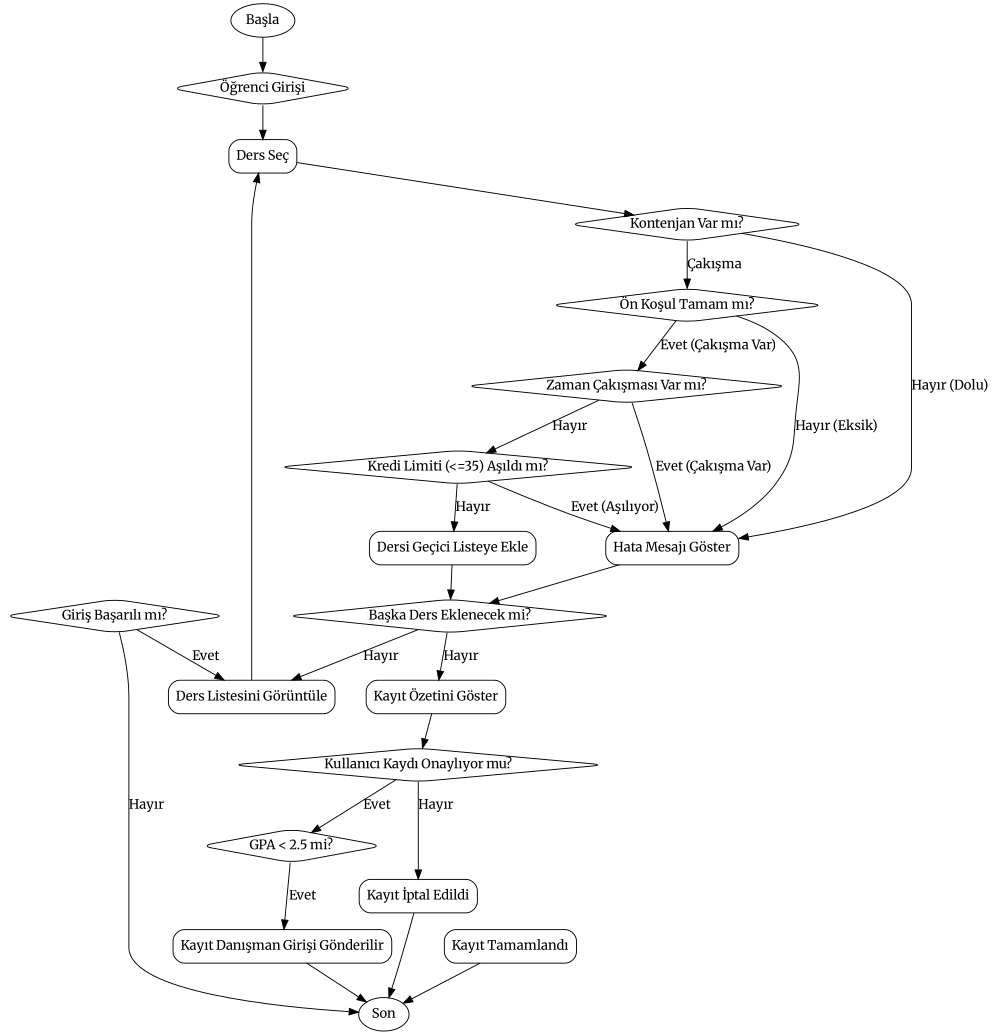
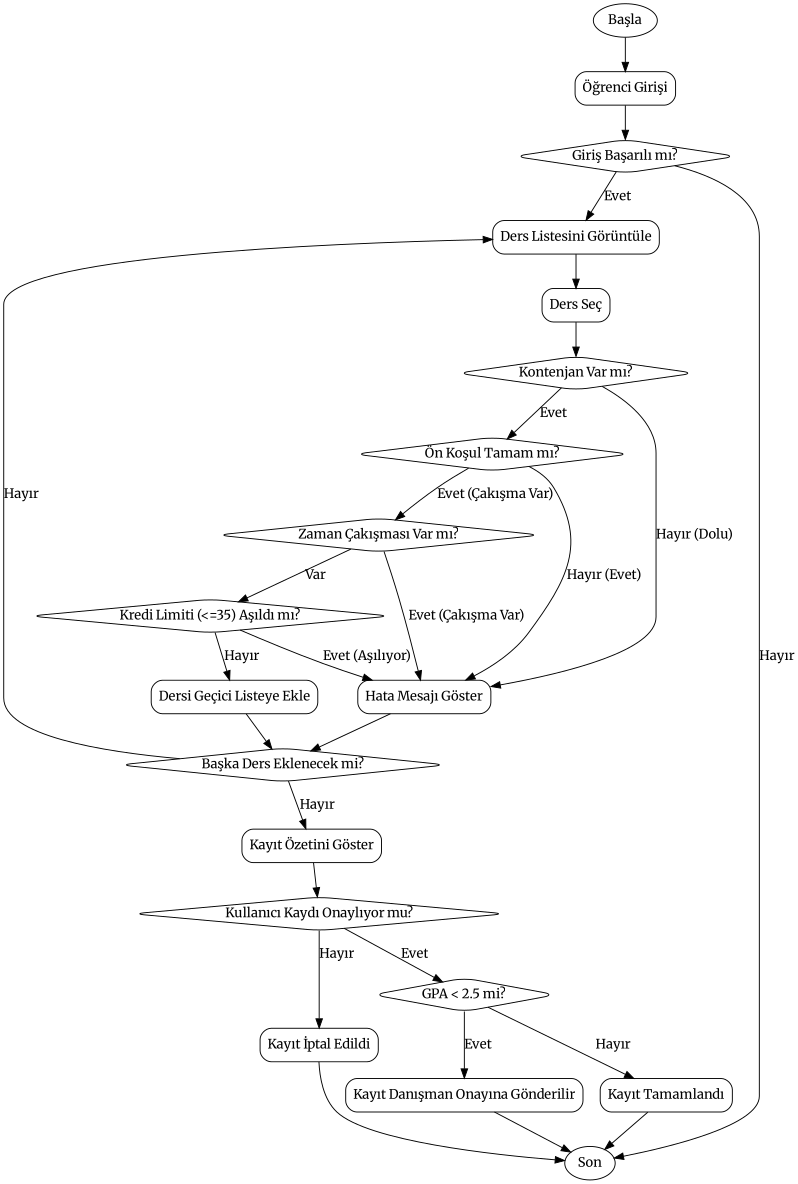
node "Öğrenci Girişi": shape diamond -> box
edge "Öğrenci Girişi" -> "Ders Seç": now "Öğrenci Girişi" -> "Giriş Başarılı mı?"
edge "Kontenjan Var mı?" -> "Ön Koşul Tamam mı?": label "Çakışma" -> "Evet"
edge "Zaman Çakışması Var mı?" -> "Kredi Limiti (<=35) Aşıldı mı?": label "Hayır" -> "Var"
edge "Ön Koşul Tamam mı?" -> "Hata Mesajı Göster": label "Hayır (Eksik)" -> "Hayır (Evet)"
node "Kayıt Danışman Girişi Gönderilir": label "Kayıt Danışman Girişi Gönderilir" -> "Kayıt Danışman Onayına Gönderilir"
edge "GPA < 2.5 mi?" -> "Kayıt Tamamlandı": added, label "Hayır"
